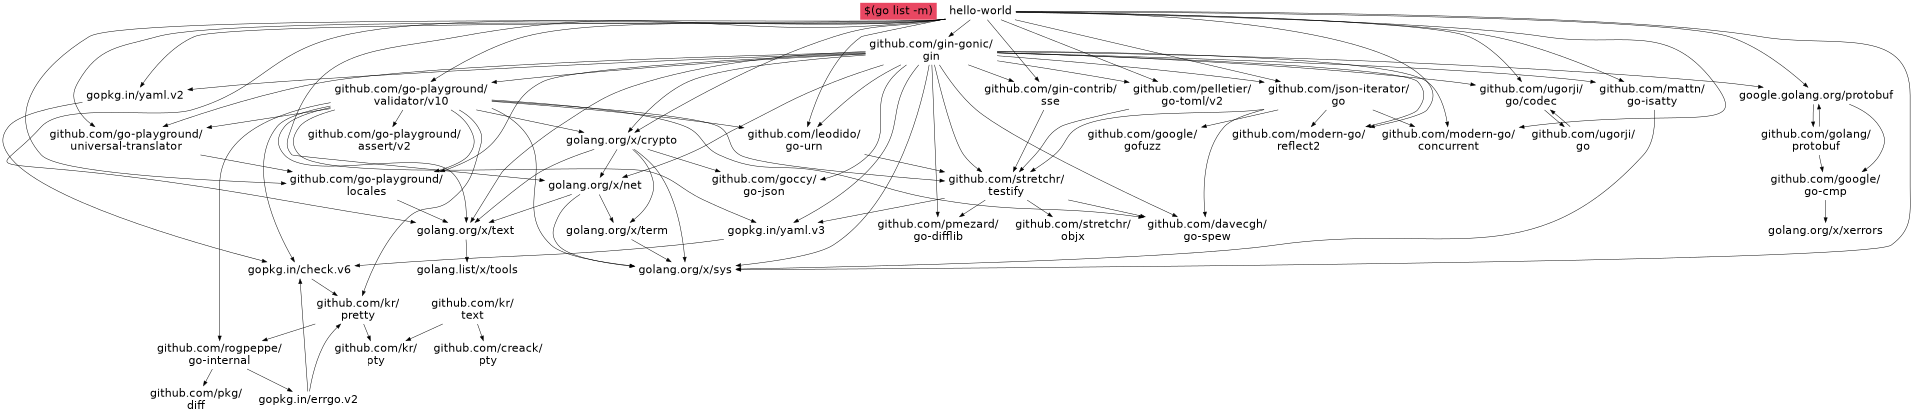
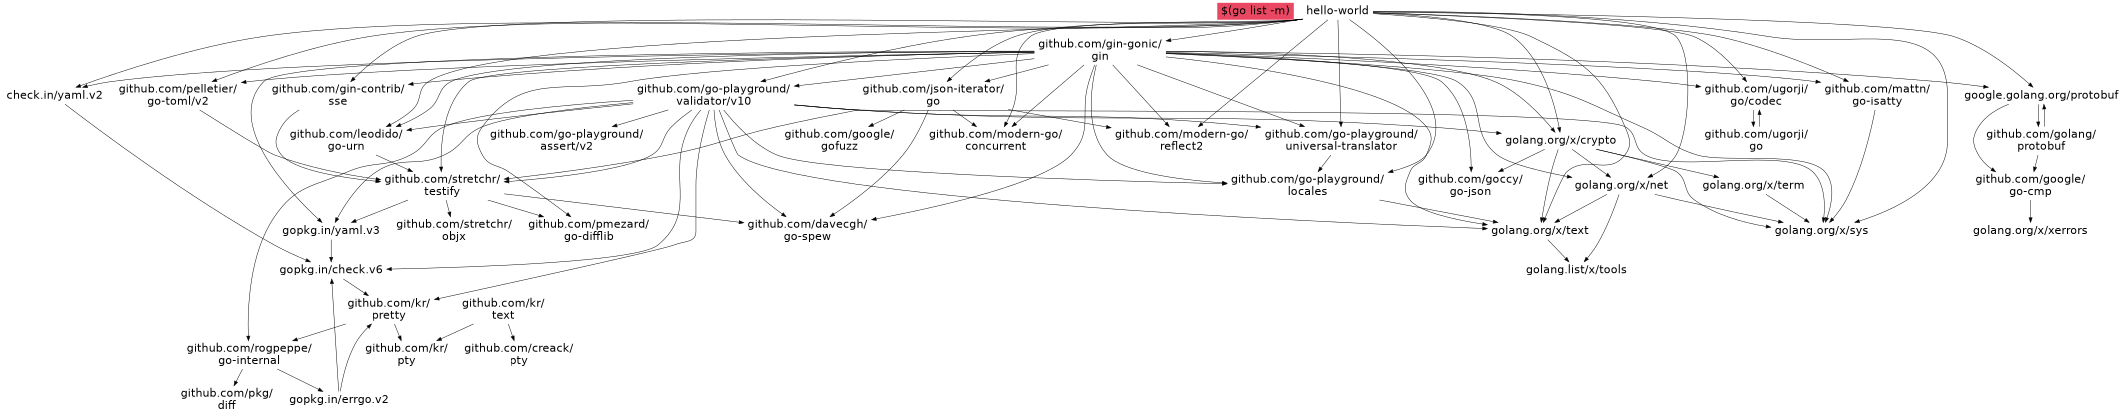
node "gopkg.in/yaml.v2": label "gopkg.in/yaml.v2" -> "check.in/yaml.v2"
edge "golang.org/x/net" -> "golang.org/x/term": now "golang.org/x/net" -> "golang.list/x/tools"
